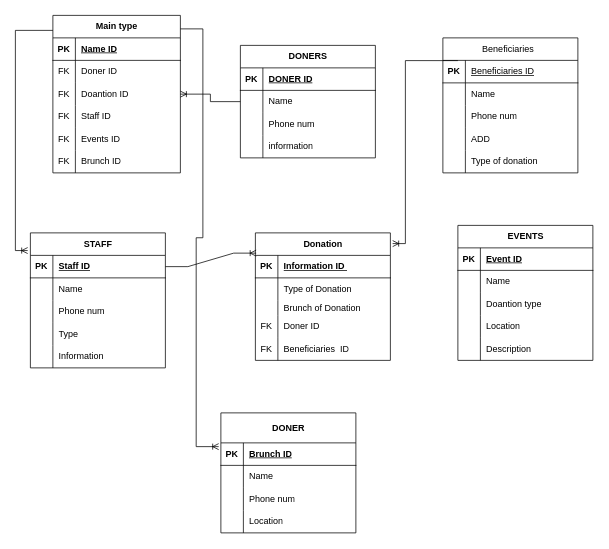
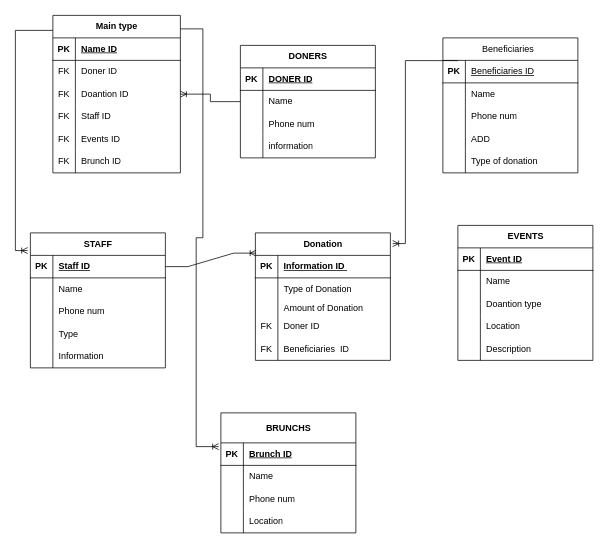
node "Brunch of Donation": label "Brunch of Donation" -> "Amount of Donation"
node "DONER": label "DONER" -> "BRUNCHS"
